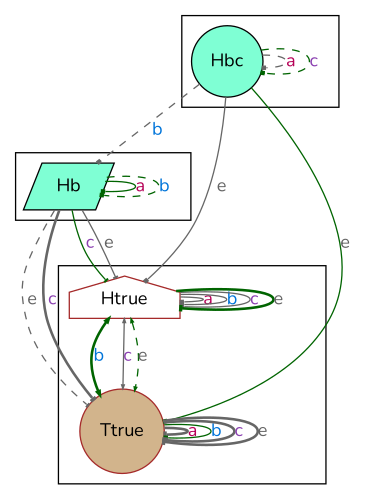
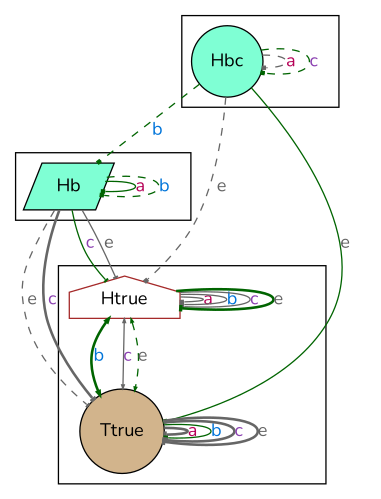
edge "Hbc" -> "Hb": color gray40 -> darkgreen
edge "Hbc" -> "Htrue": style solid -> dashed
node "Ttrue": color brown -> black
